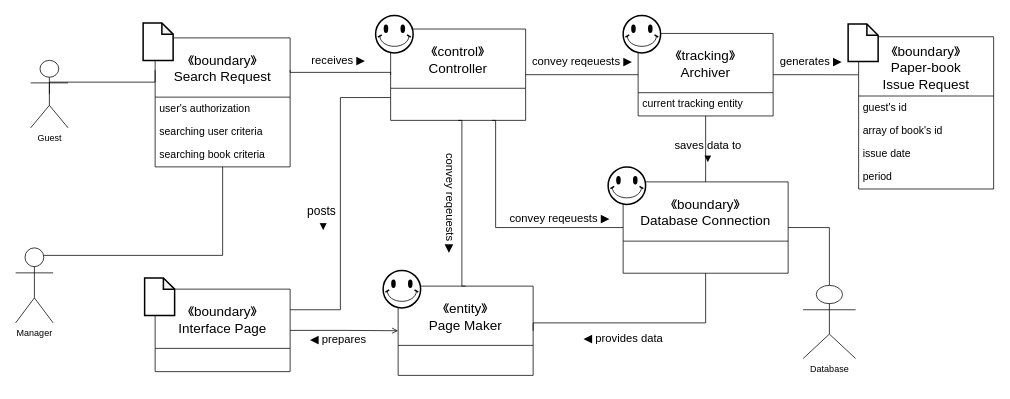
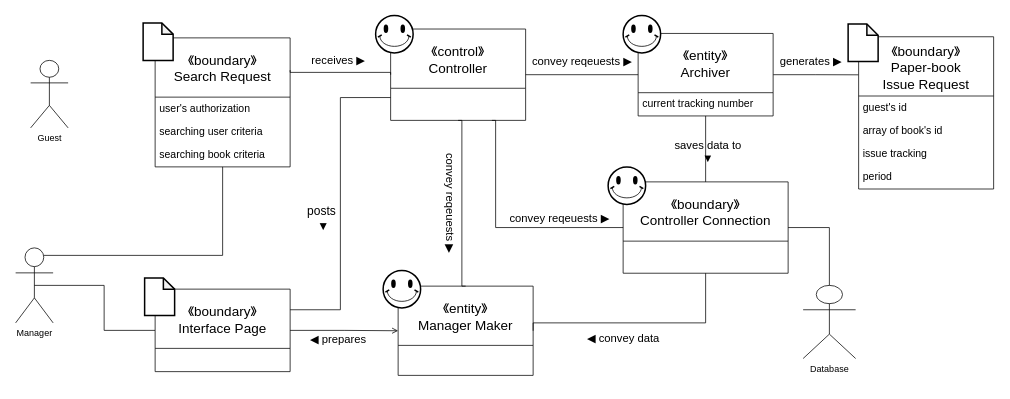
node "《tracking》 Archiver": label "《tracking》 Archiver" -> "《entity》 Archiver"
edge "Guest" -- "《boundary》 Search Request": removed
node "current tracking entity": label "current tracking entity" -> "current tracking number"
node "issue date": label "issue date" -> "issue tracking"
node "《boundary》 Database Connection": label "《boundary》 Database Connection" -> "《boundary》 Controller Connection"
edge "Manager" -- "《boundary》 Interface Page": added
node "《entity》 Page Maker": label "《entity》 Page Maker" -> "《entity》 Manager Maker"
node "◀ provides data": label "◀ provides data" -> "◀ convey data"
